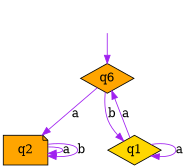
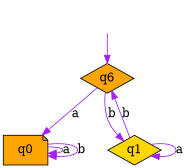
edge "q1" -> "q6": label "a" -> "b"
node "q2": label "q2" -> "q0"
